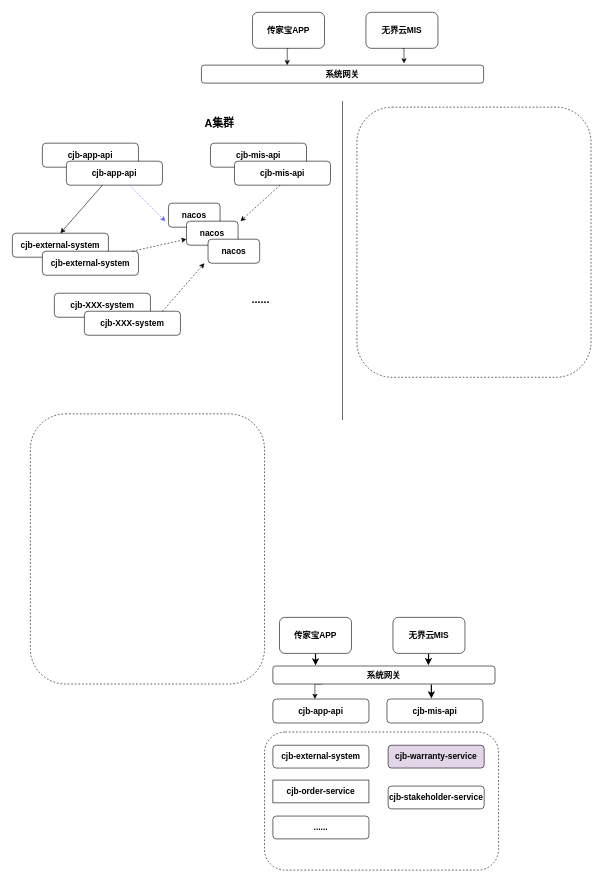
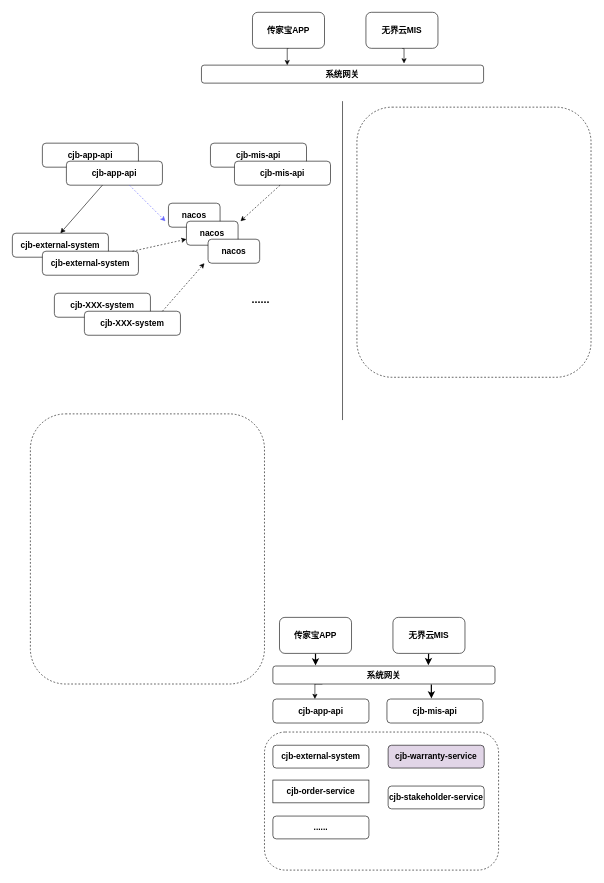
node "A集群": removed
